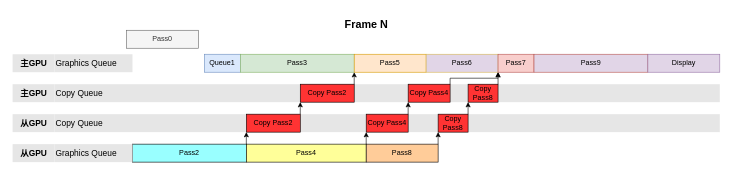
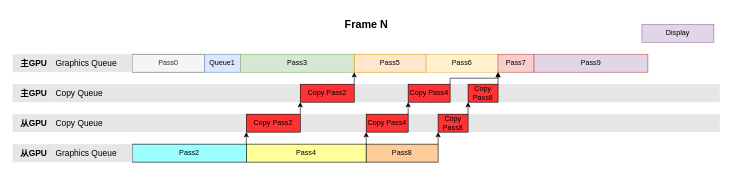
node "Pass0": moved (162, 39) -> (168, 63)
node "Pass6": fillcolor #e1d5e7 -> #fff2cc
node "Display": moved (684, 63) -> (678, 33)
